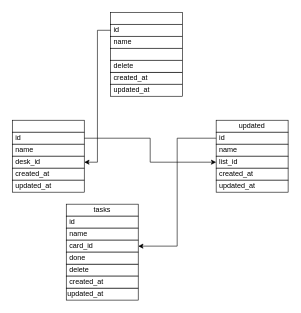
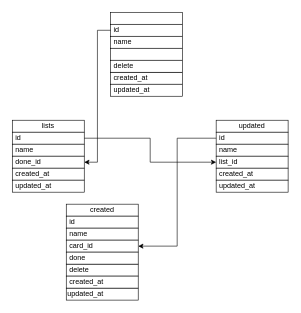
node "lists": added
node "desk_id": label "desk_id" -> "done_id"
node "tasks": label "tasks" -> "created"
